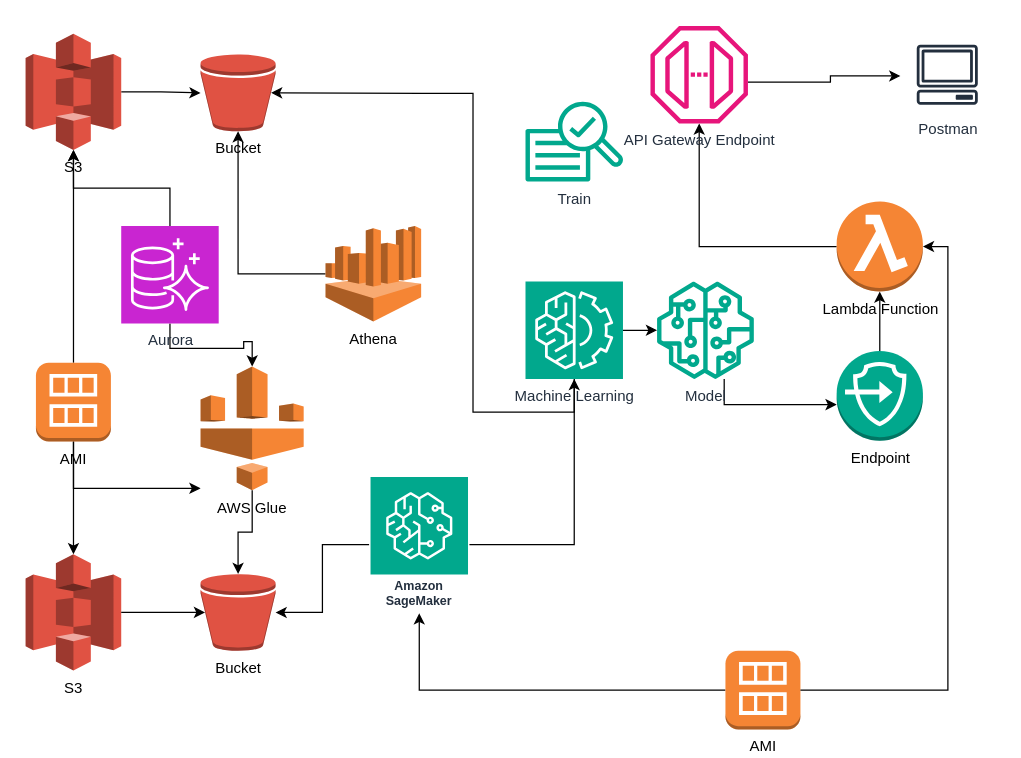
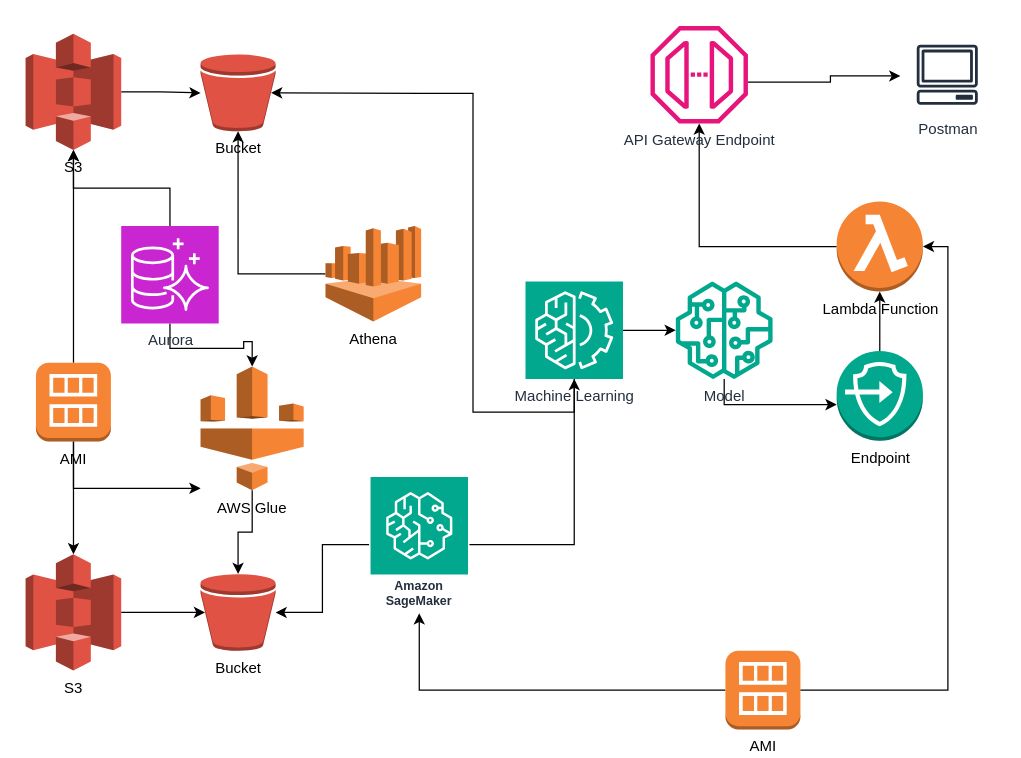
node "Train": removed
node "Model": moved (706, 330) -> (724, 330)
